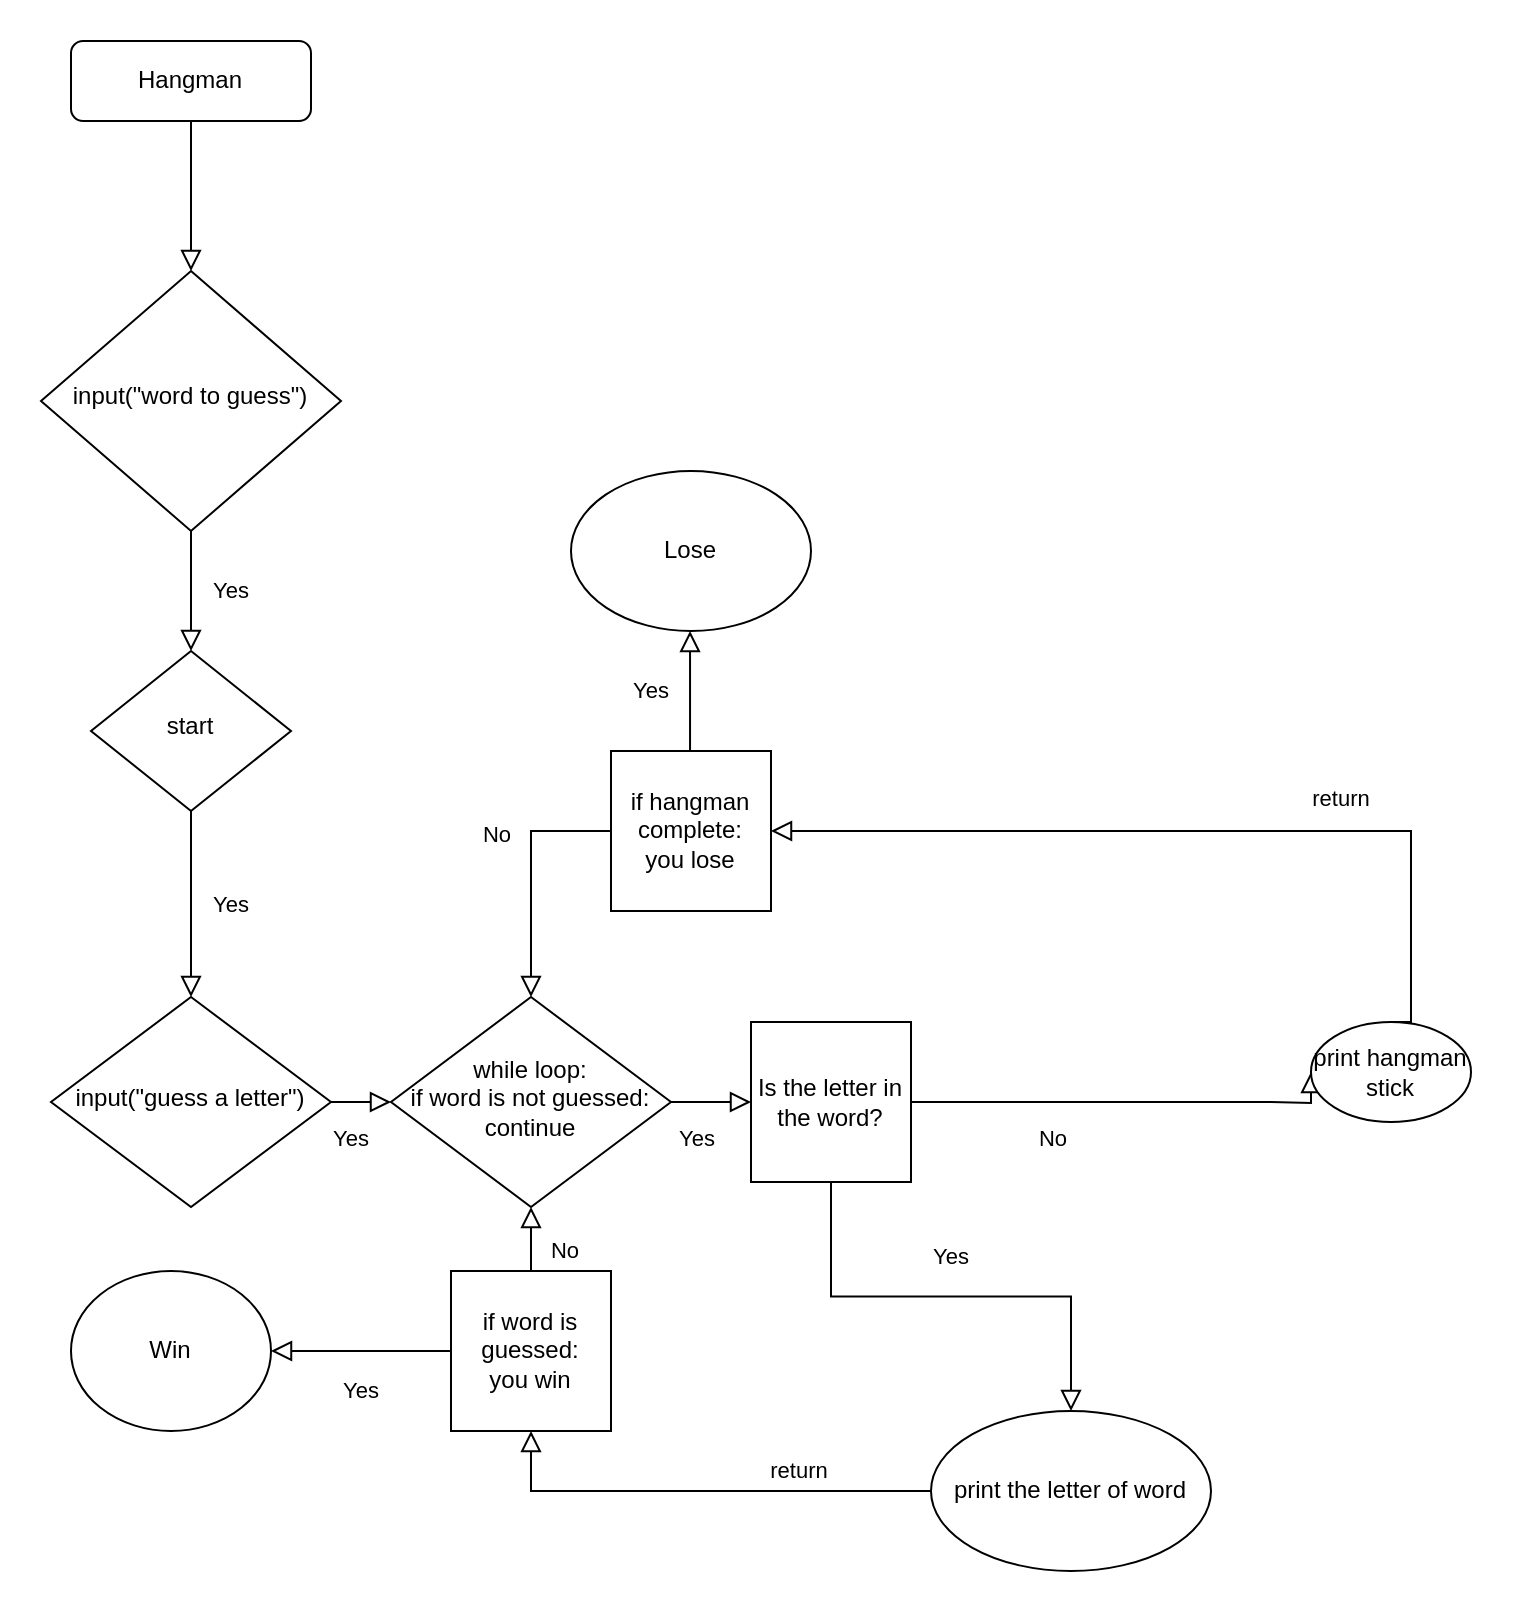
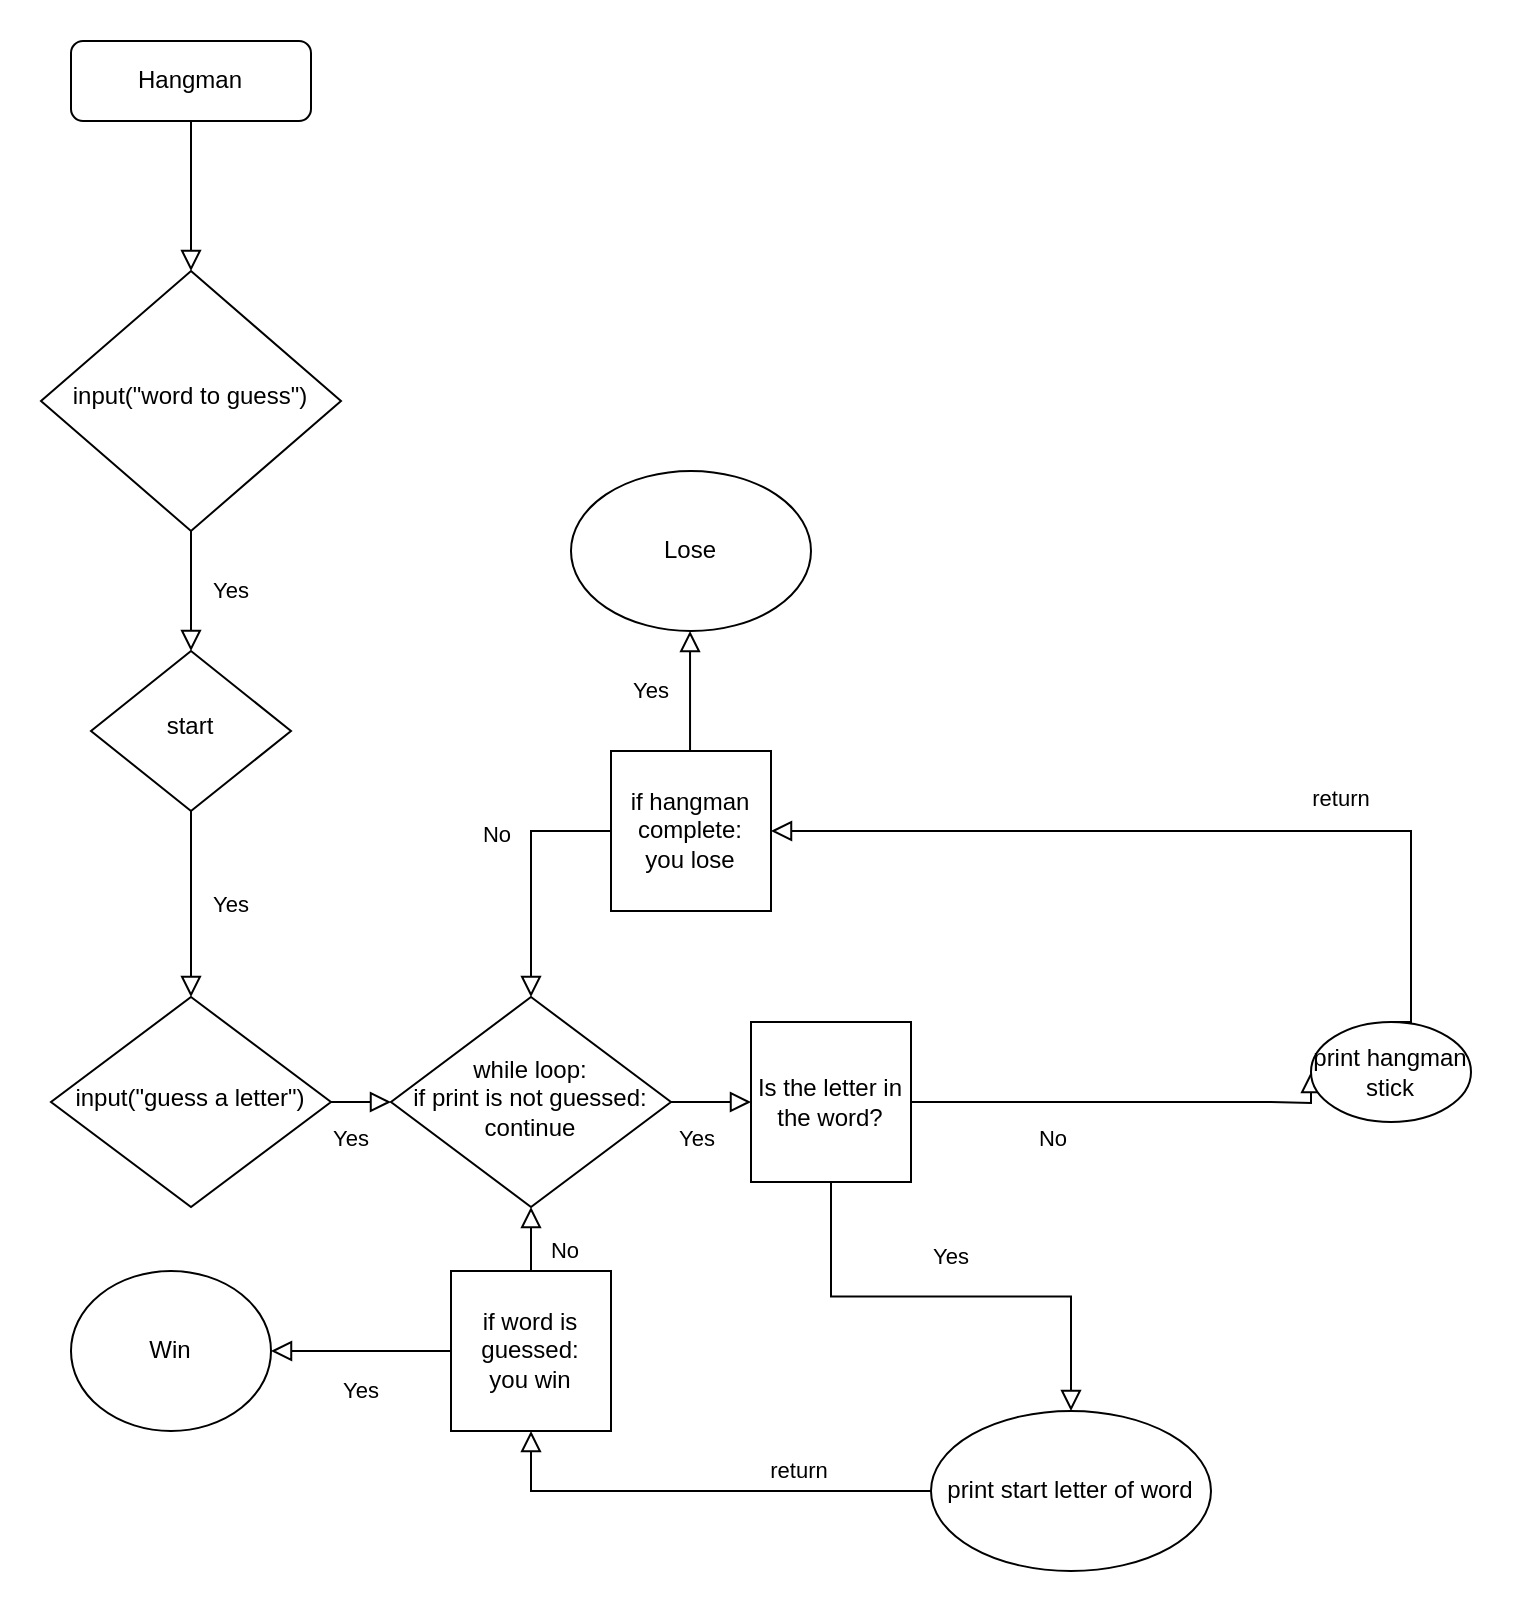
node "while loop: if word is not guessed: continue": label "while loop: if word is not guessed: continue" -> "while loop: if print is not guessed: continue"
node "print the letter of word": label "print the letter of word" -> "print start letter of word"
